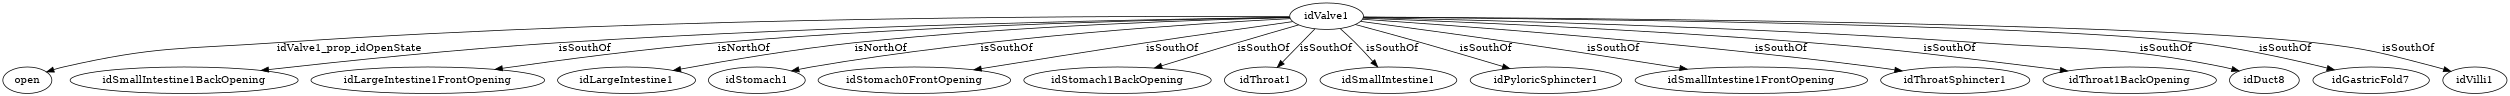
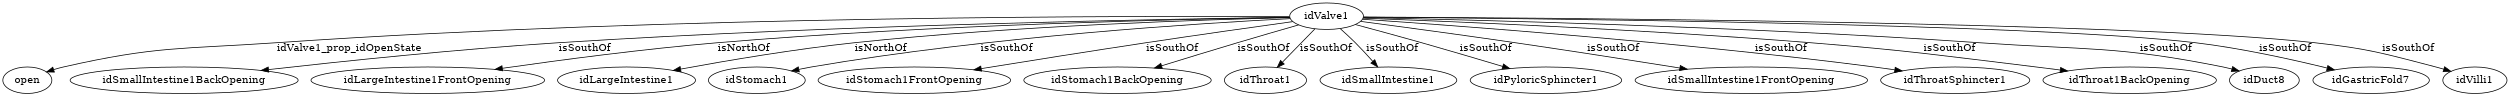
node "idStomach0FrontOpening": label "idStomach0FrontOpening" -> "idStomach1FrontOpening"
